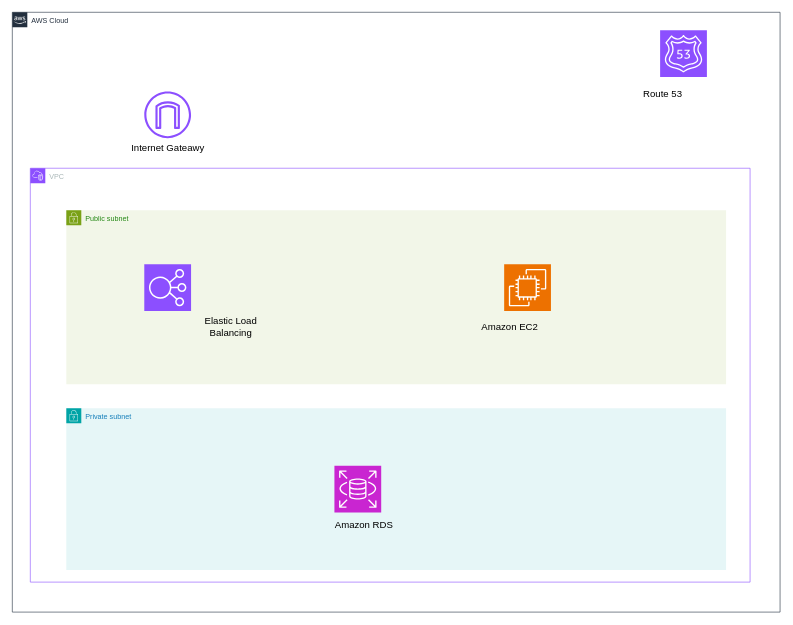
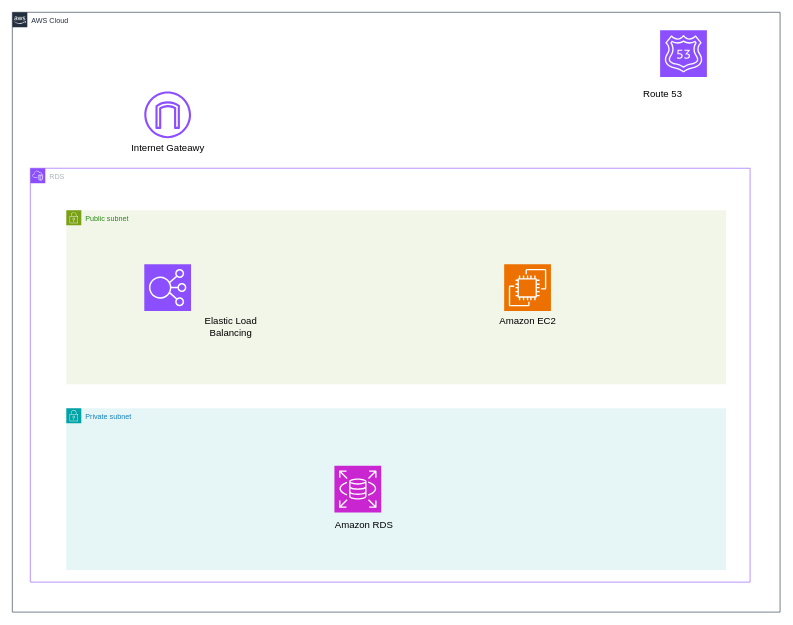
node "VPC": label "VPC" -> "RDS"
node "Amazon EC2": moved (510, 327) -> (528, 321)
